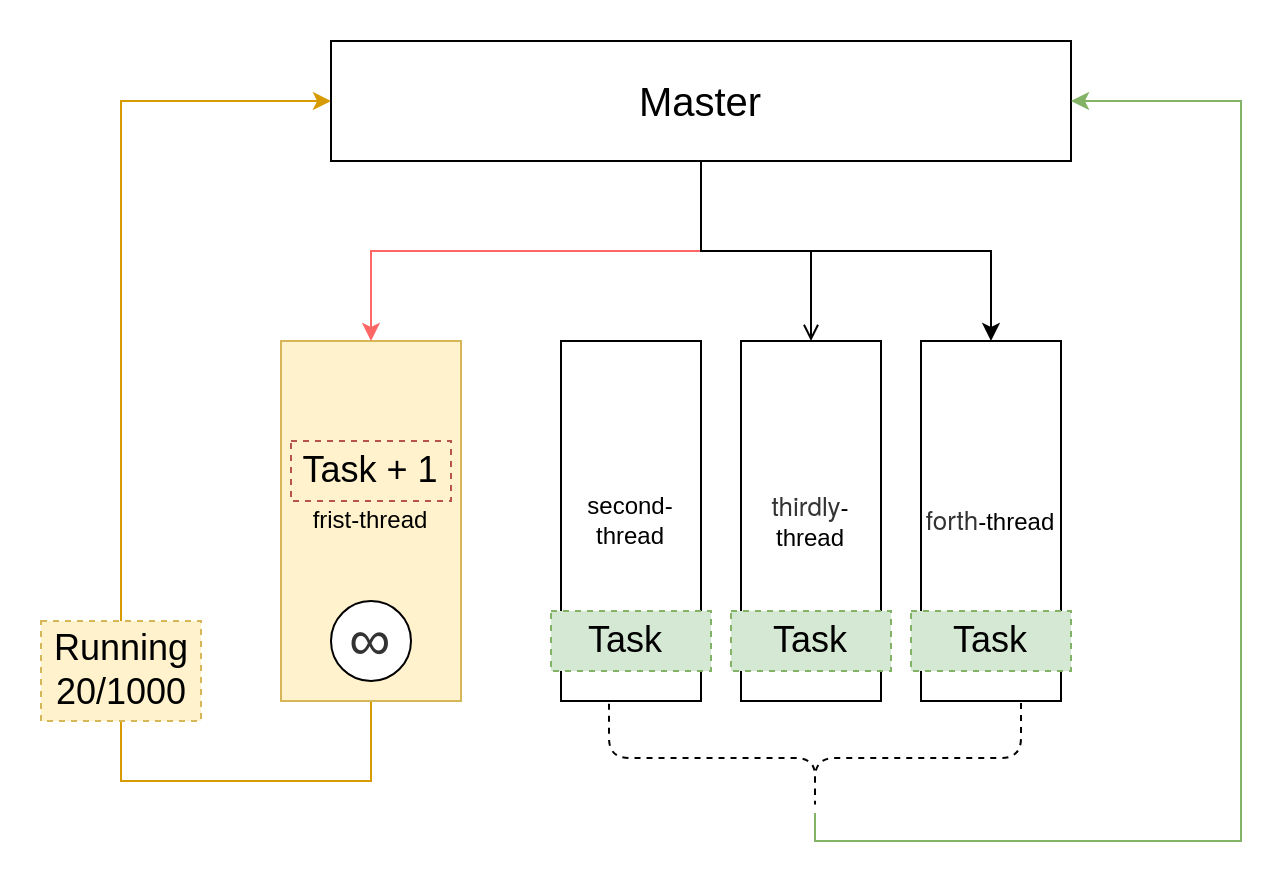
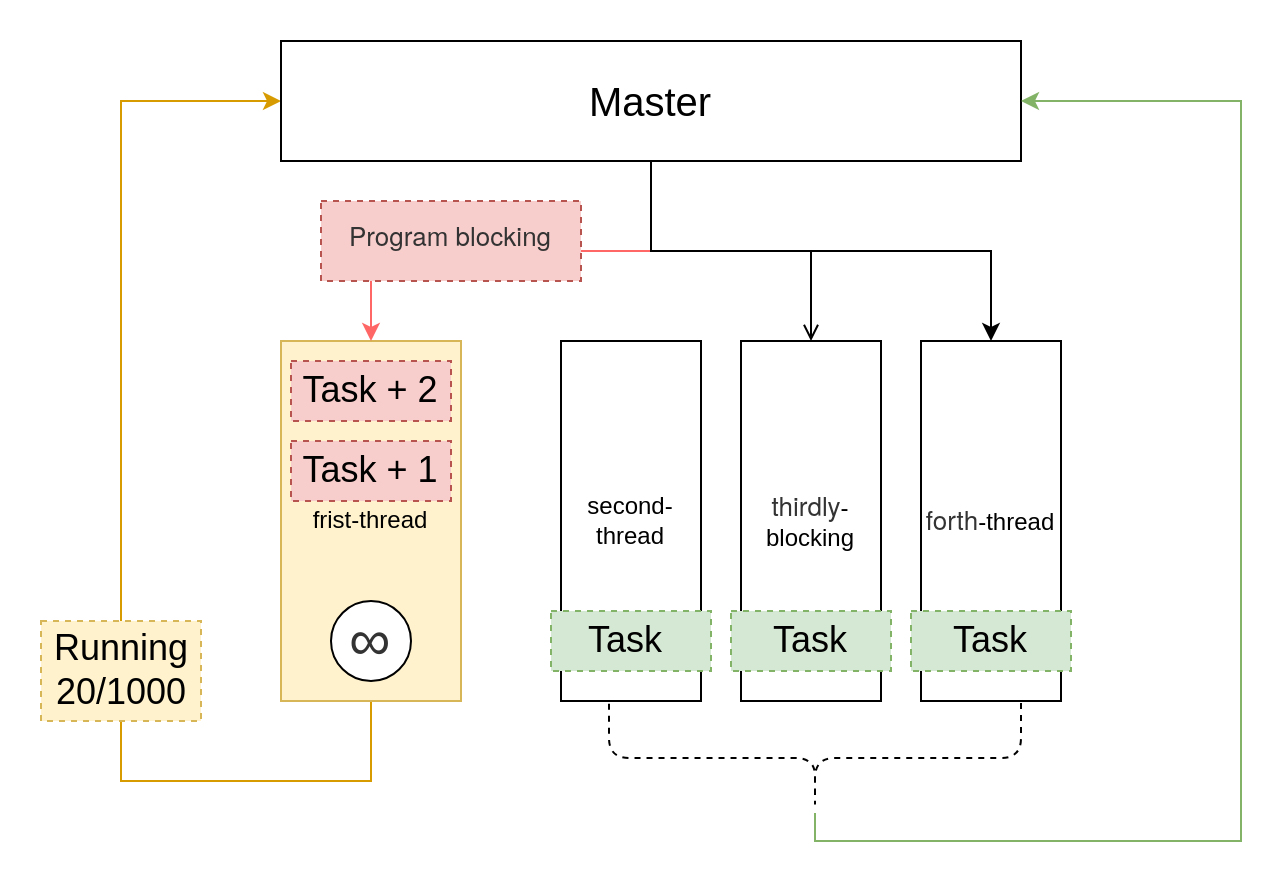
node "Master": moved (701, 101) -> (651, 101)
node "Program blocking": added
node "Task + 2": added
node "Task + 1": fillcolor #fff2cc -> #f8cecc
node "thirdly-thread": label "thirdly-thread" -> "thirdly-blocking"
